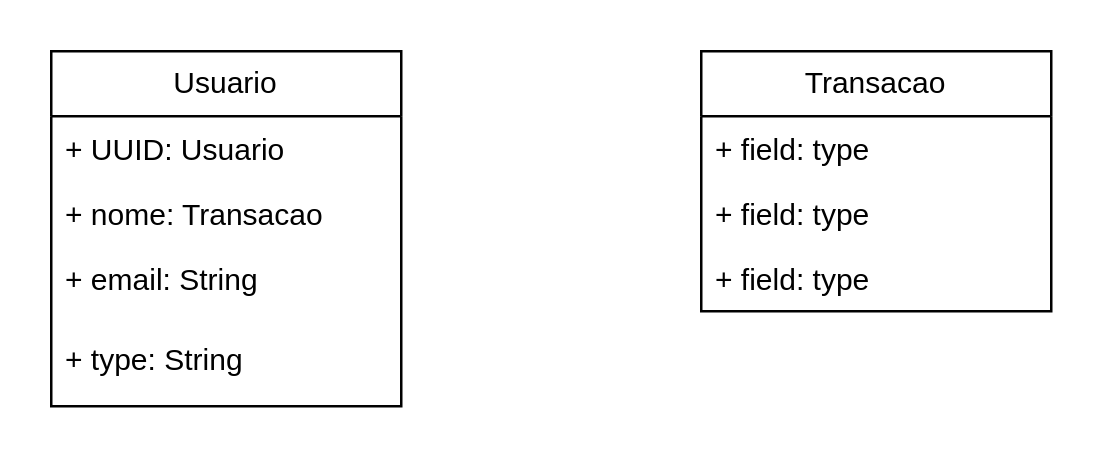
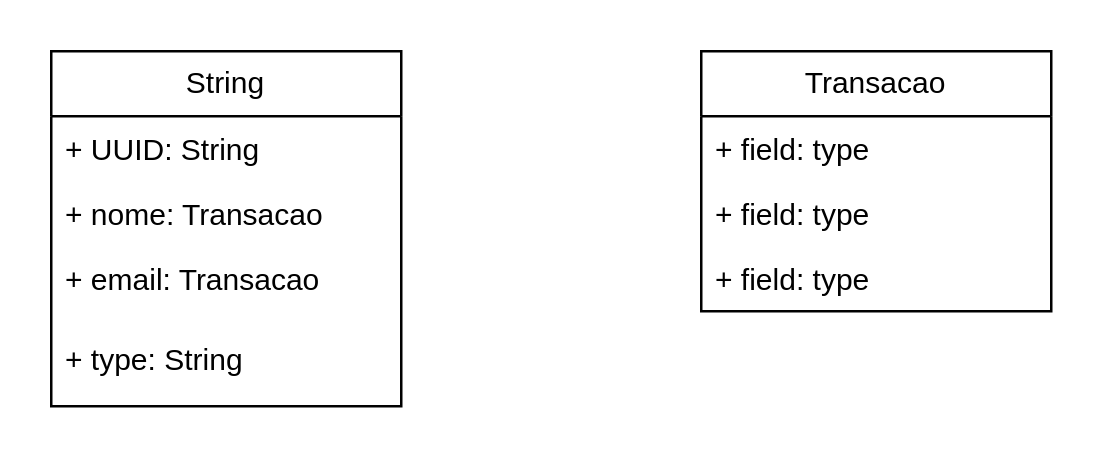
node "Usuario": label "Usuario" -> "String"
node "+ UUID: Usuario": label "+ UUID: Usuario" -> "+ UUID: String"
node "+ email: String": label "+ email: String" -> "+ email: Transacao"
